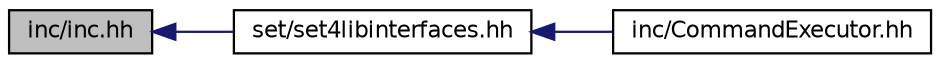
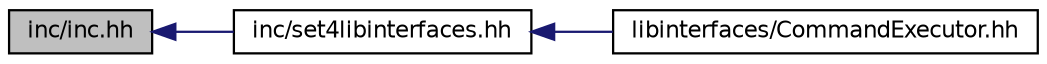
node "set/set4libinterfaces.hh": label "set/set4libinterfaces.hh" -> "inc/set4libinterfaces.hh"
node "inc/CommandExecutor.hh": label "inc/CommandExecutor.hh" -> "libinterfaces/CommandExecutor.hh"
